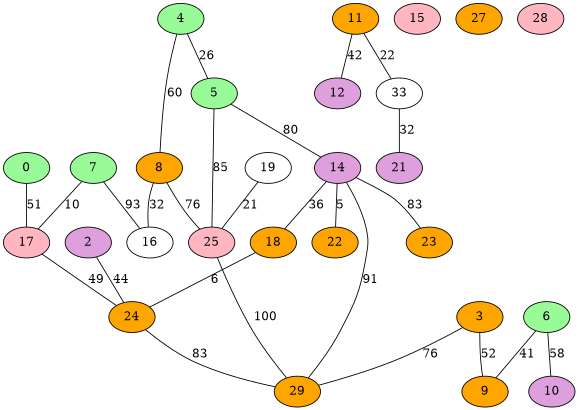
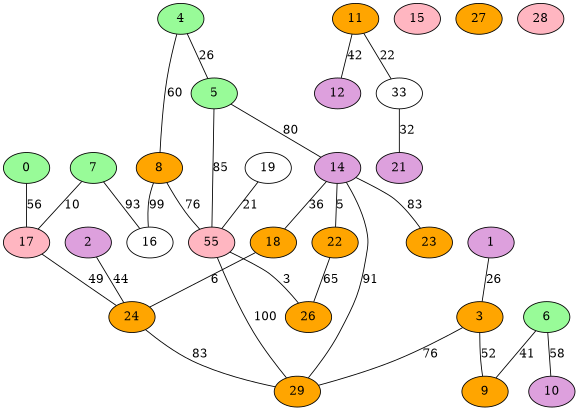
edge "0" -- "17": label "51" -> "56"
edge "8" -- "16": label "32" -> "99"
node "25": label "25" -> "55"
node "1": added
node "26": added
